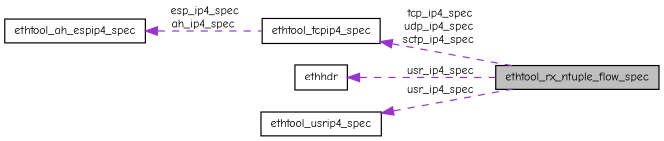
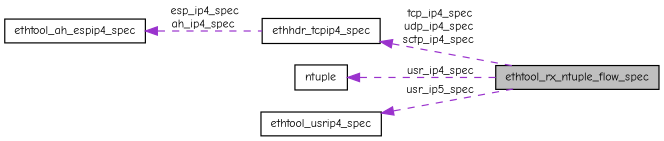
node "ethtool_tcpip4_spec": label "ethtool_tcpip4_spec" -> "ethhdr_tcpip4_spec"
node "ethhdr": label "ethhdr" -> "ntuple"
edge "ethtool_rx_ntuple_flow_spec" -> "ethtool_usrip4_spec": label " usr_ip4_spec" -> " usr_ip5_spec"
